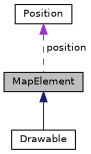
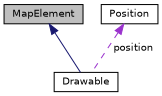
edge "MapElement" -> "Position": now "Drawable" -> "Position"
